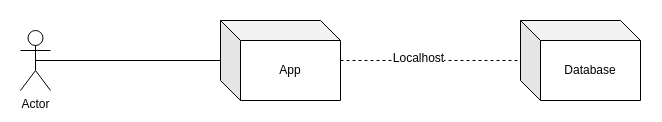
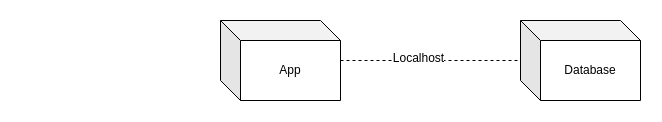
node "Actor": removed
edge "Actor" -- "App": removed
